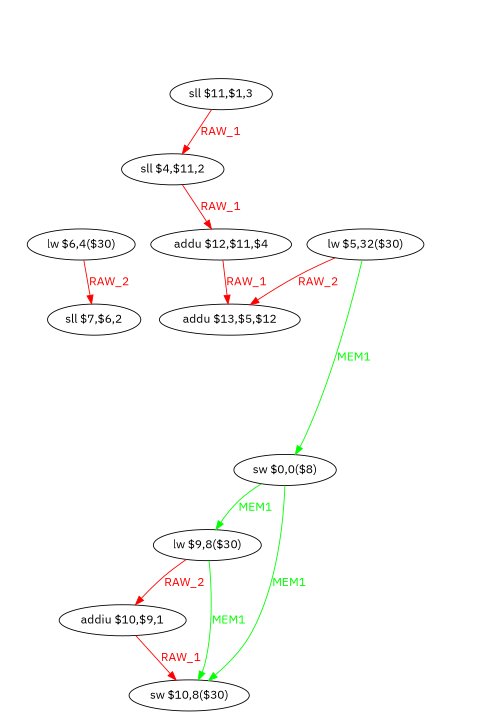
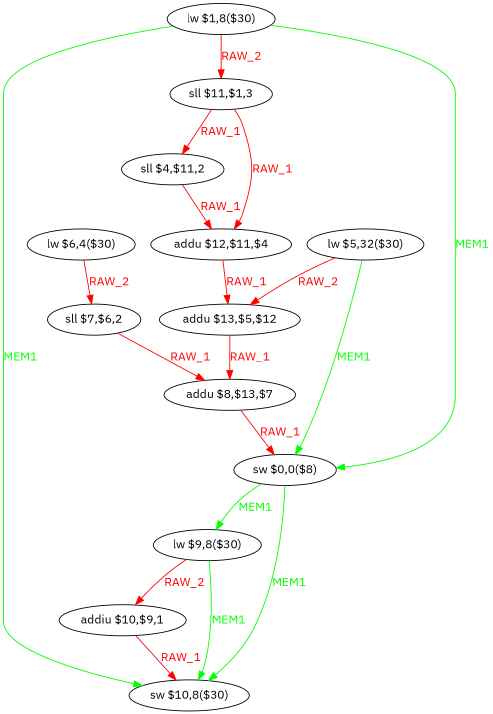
node "lw $1,8($30)": added
edge "sll $11,$1,3" -> "addu $12,$11,$4": added, label "RAW_1"
node "addu $8,$13,$7": added
